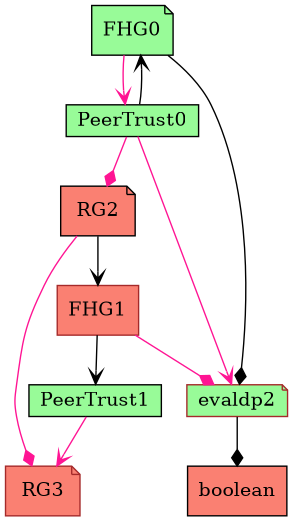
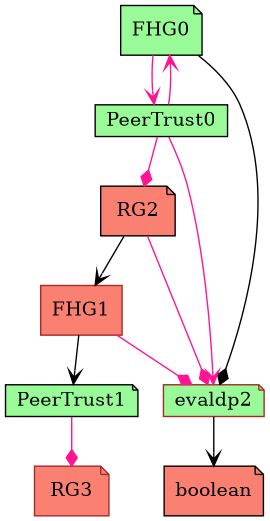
edge "PeerTrust0" -> "FHG0": color black -> deeppink
edge "RG2" -> "RG3": now "RG2" -> "evaldp2"
node "PeerTrust1": shape box -> note
edge "evaldp2" -> "boolean": arrowhead diamond -> vee
edge "PeerTrust1" -> "RG3": arrowhead vee -> diamond
node "boolean": shape box -> note
